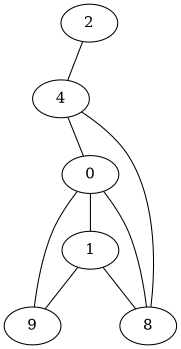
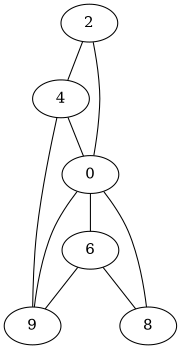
edge "2" -- "0": added
edge "4" -- "8": now "4" -- "9"
node "1": label "1" -> "6"
